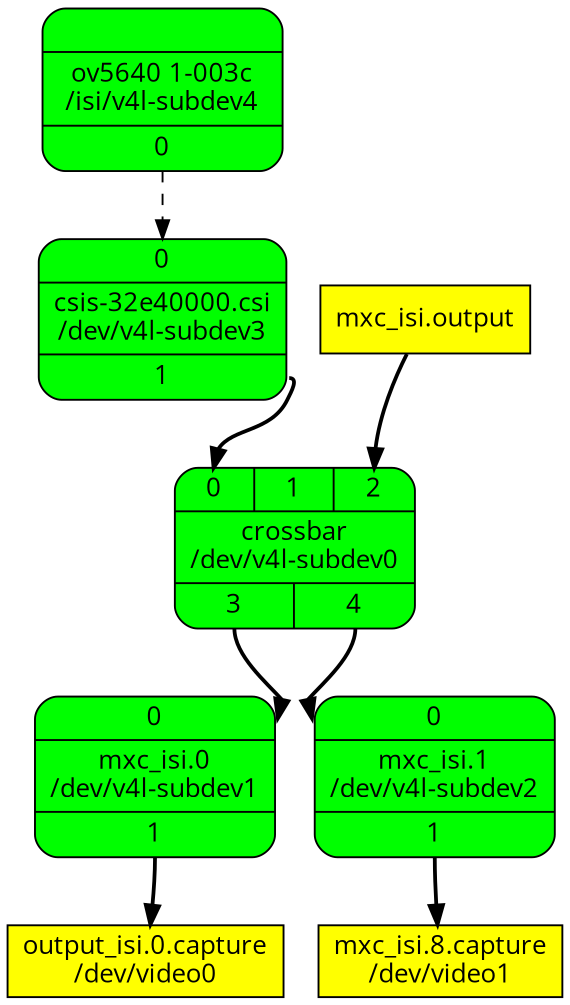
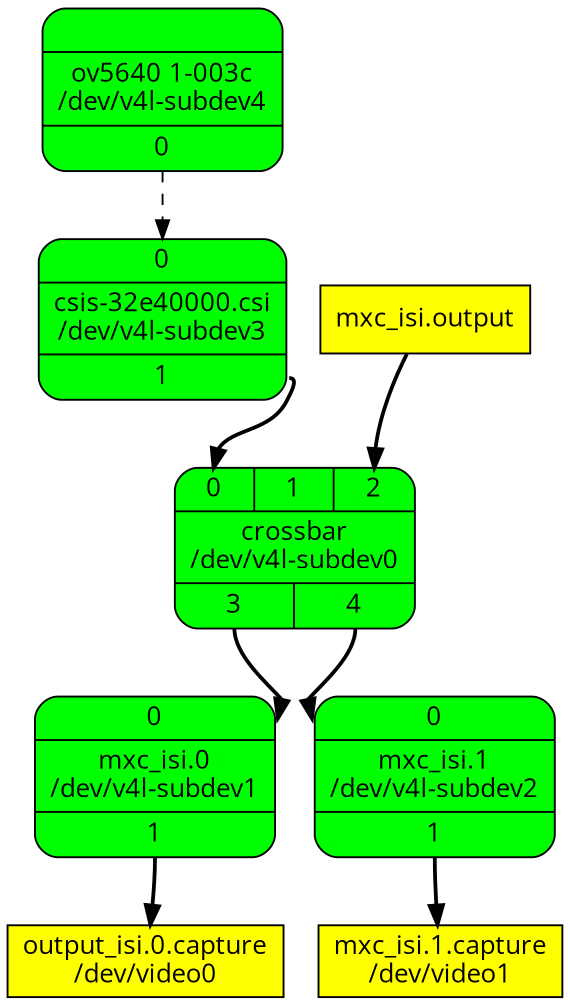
node "ov5640 1-003c": text "/isi/v4l-subdev4" -> "/dev/v4l-subdev4"
node "mxc_isi.8.capture /dev/video1": label "mxc_isi.8.capture /dev/video1" -> "mxc_isi.1.capture /dev/video1"
